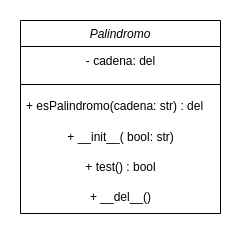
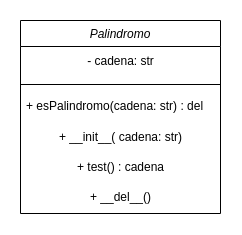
node "- cadena: del": label "- cadena: del" -> "- cadena: str"
node "+ __init__( bool: str)": label "+ __init__( bool: str)" -> "+ __init__( cadena: str)"
node "+ test() : bool": label "+ test() : bool" -> "+ test() : cadena"
